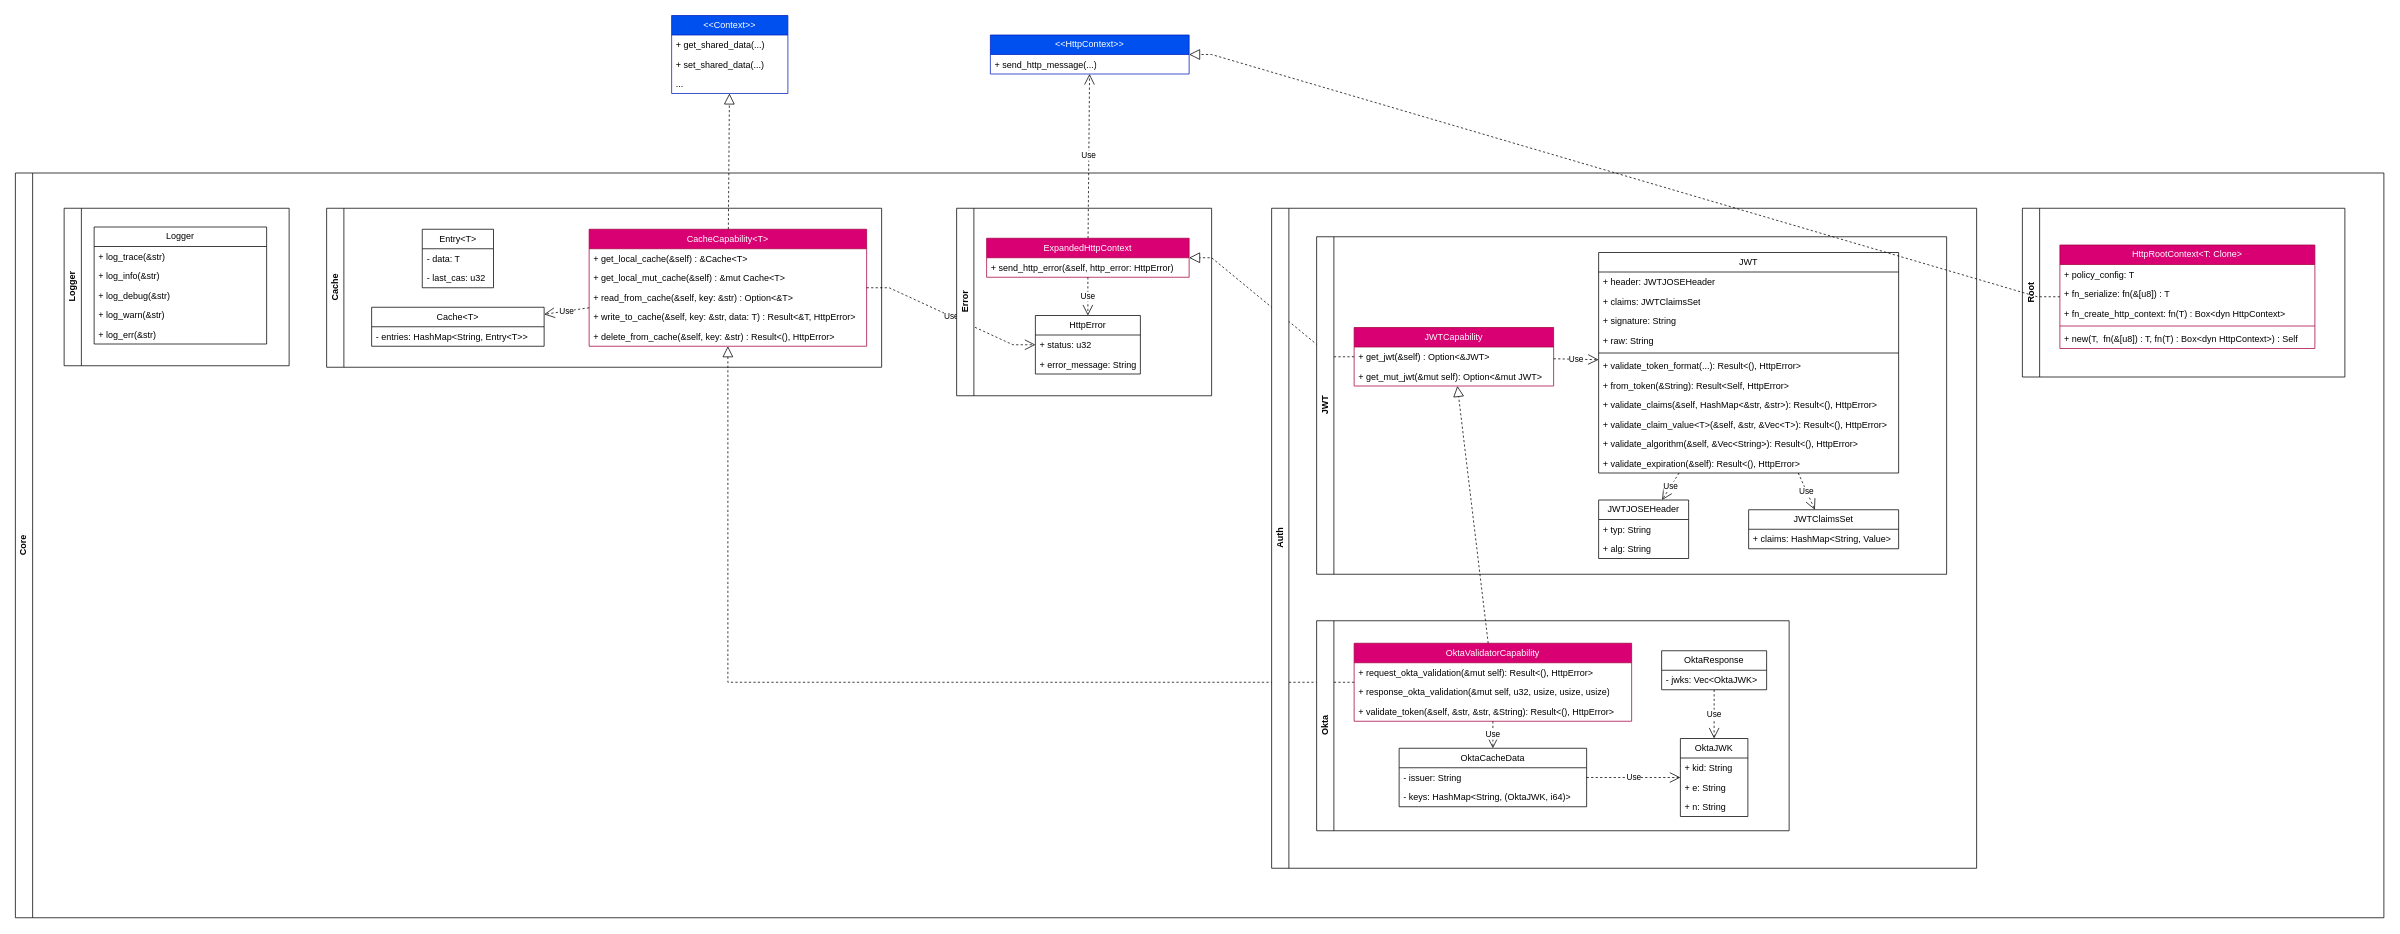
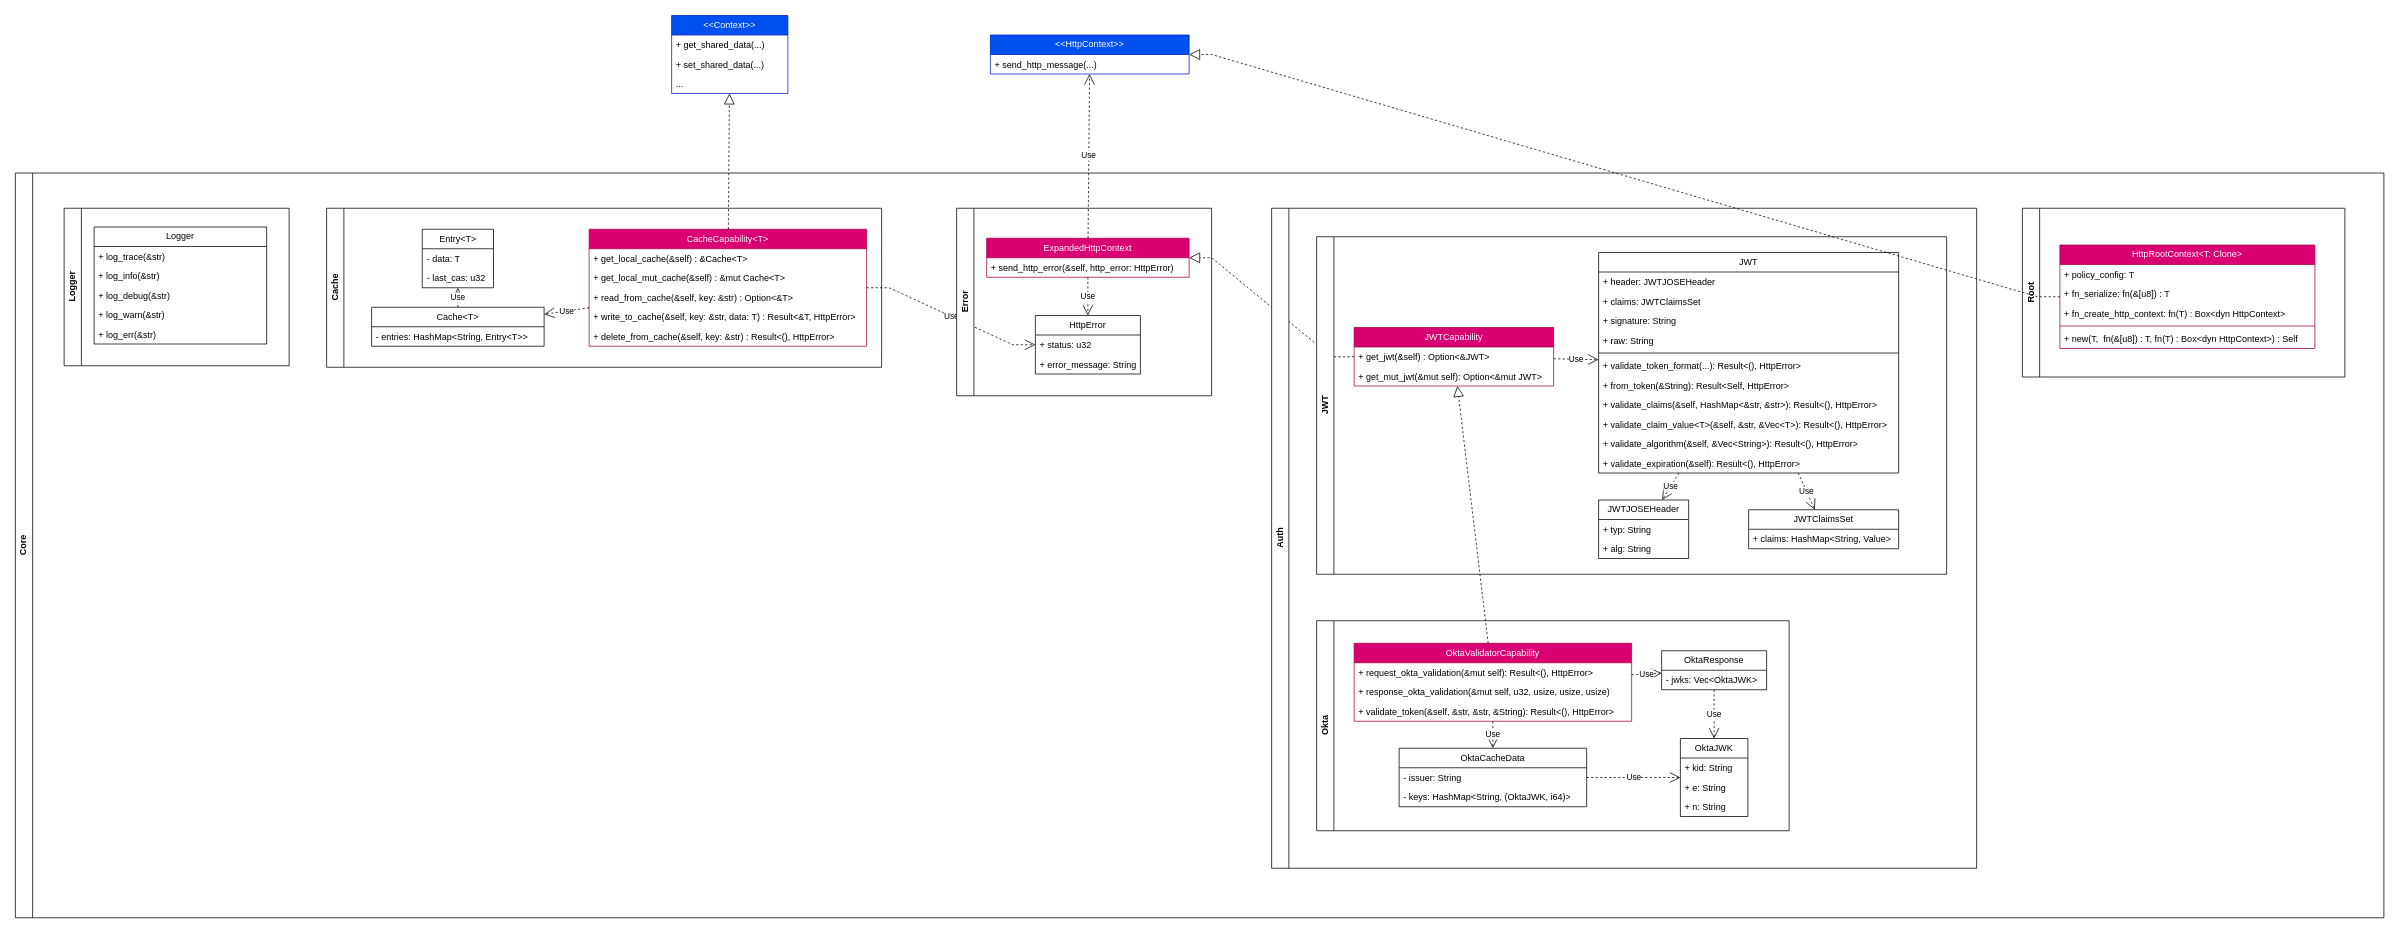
edge "Cache<T>" -> "Entry<T>": added, label "Use"
edge "OktaValidatorCapability" -> "OktaResponse": added, label "Use"
edge "OktaValidatorCapability" -> "CacheCapability<T>": removed
